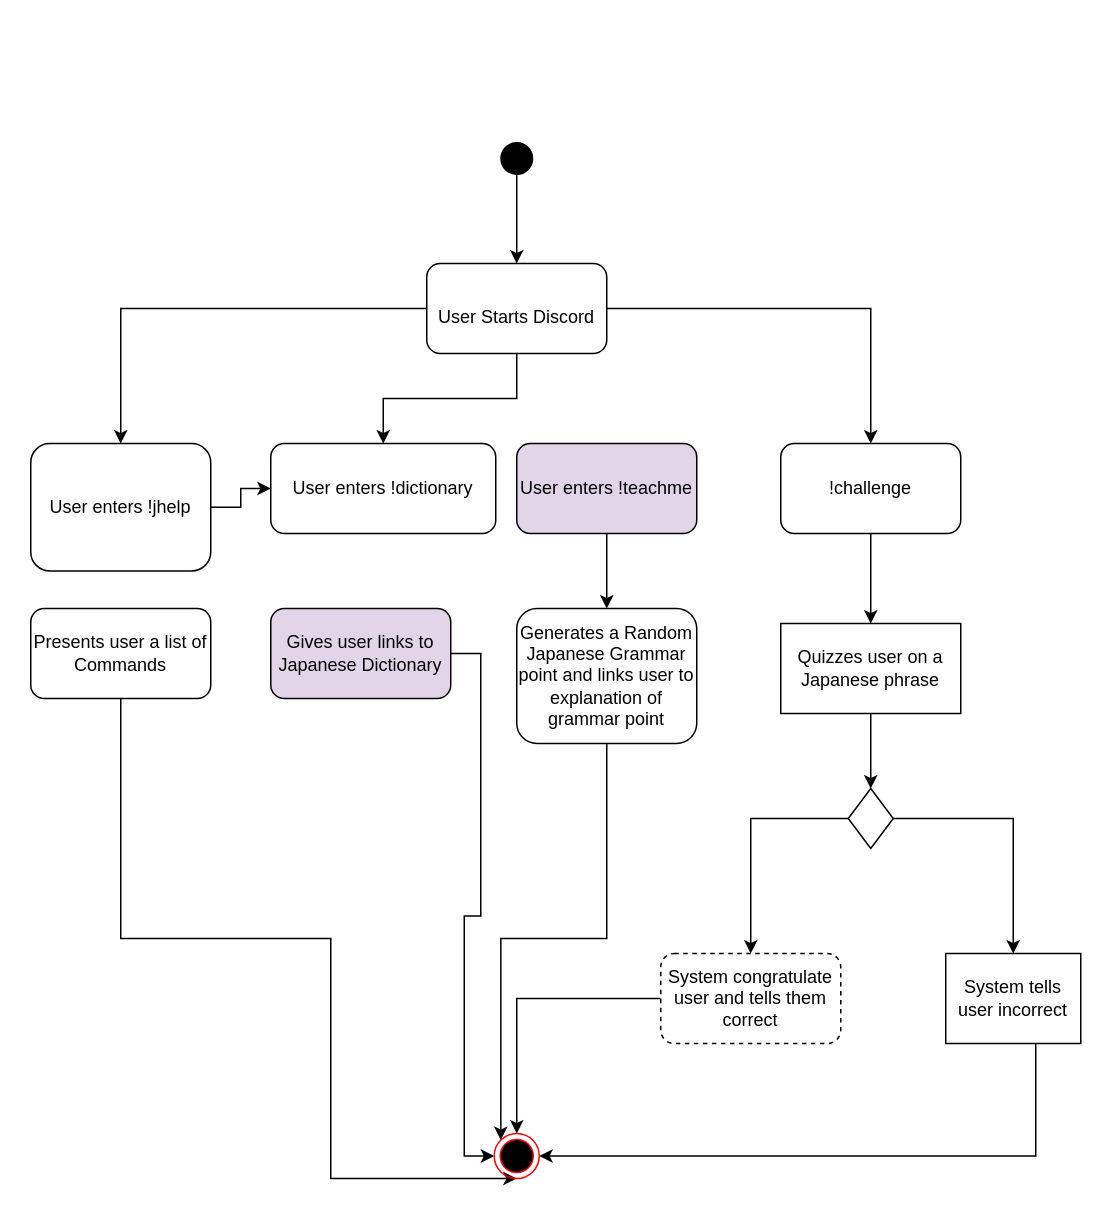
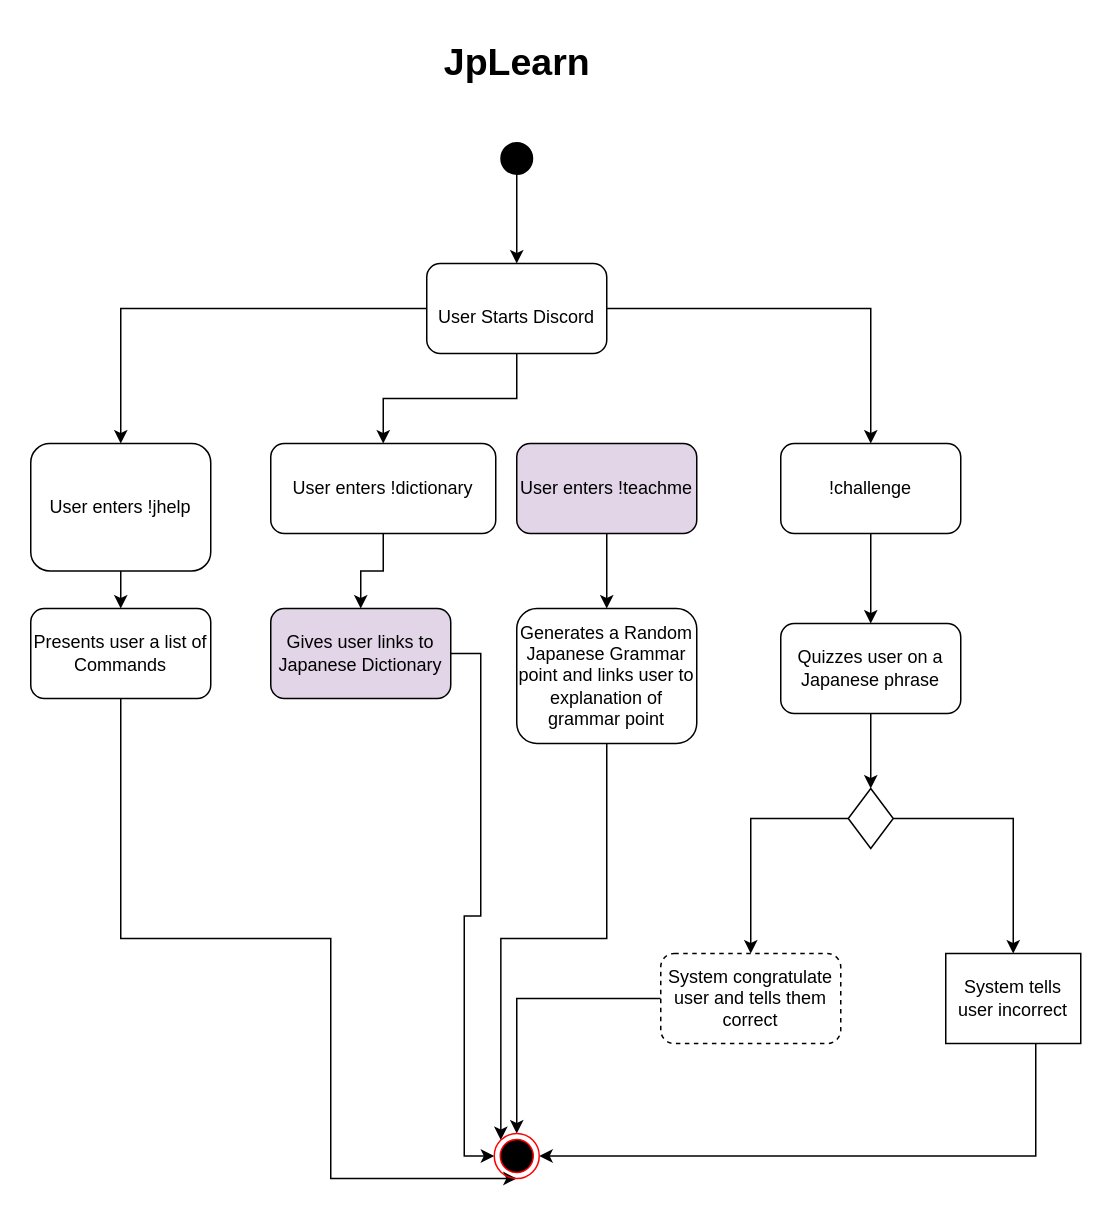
node "JpLearn": added
edge "User enters !jhelp" -> "User enters !dictionary": now "User enters !jhelp" -> "Presents user a list of Commands"
edge "User enters !dictionary" -> "Gives user links to Japanese Dictionary": added
node "Quizzes user on a Japanese phrase": shape rectangle -> rounded rectangle
